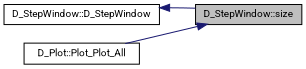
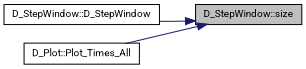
edge "D_StepWindow::size" -> "D_StepWindow::D_StepWindow": reversed
node "D_Plot::Plot_Plot_All": label "D_Plot::Plot_Plot_All" -> "D_Plot::Plot_Times_All"
